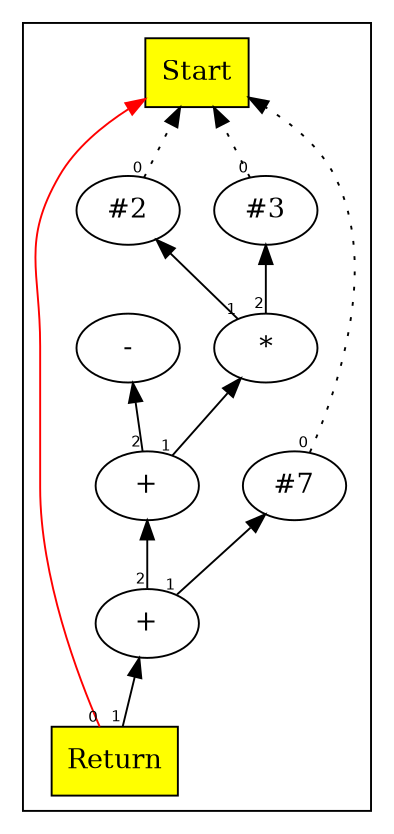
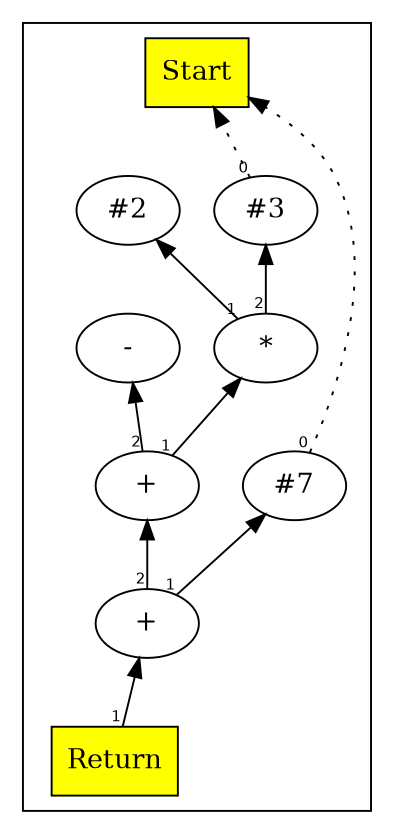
edge "#2" -> "Start": removed
edge "Return" -> "Start": removed
